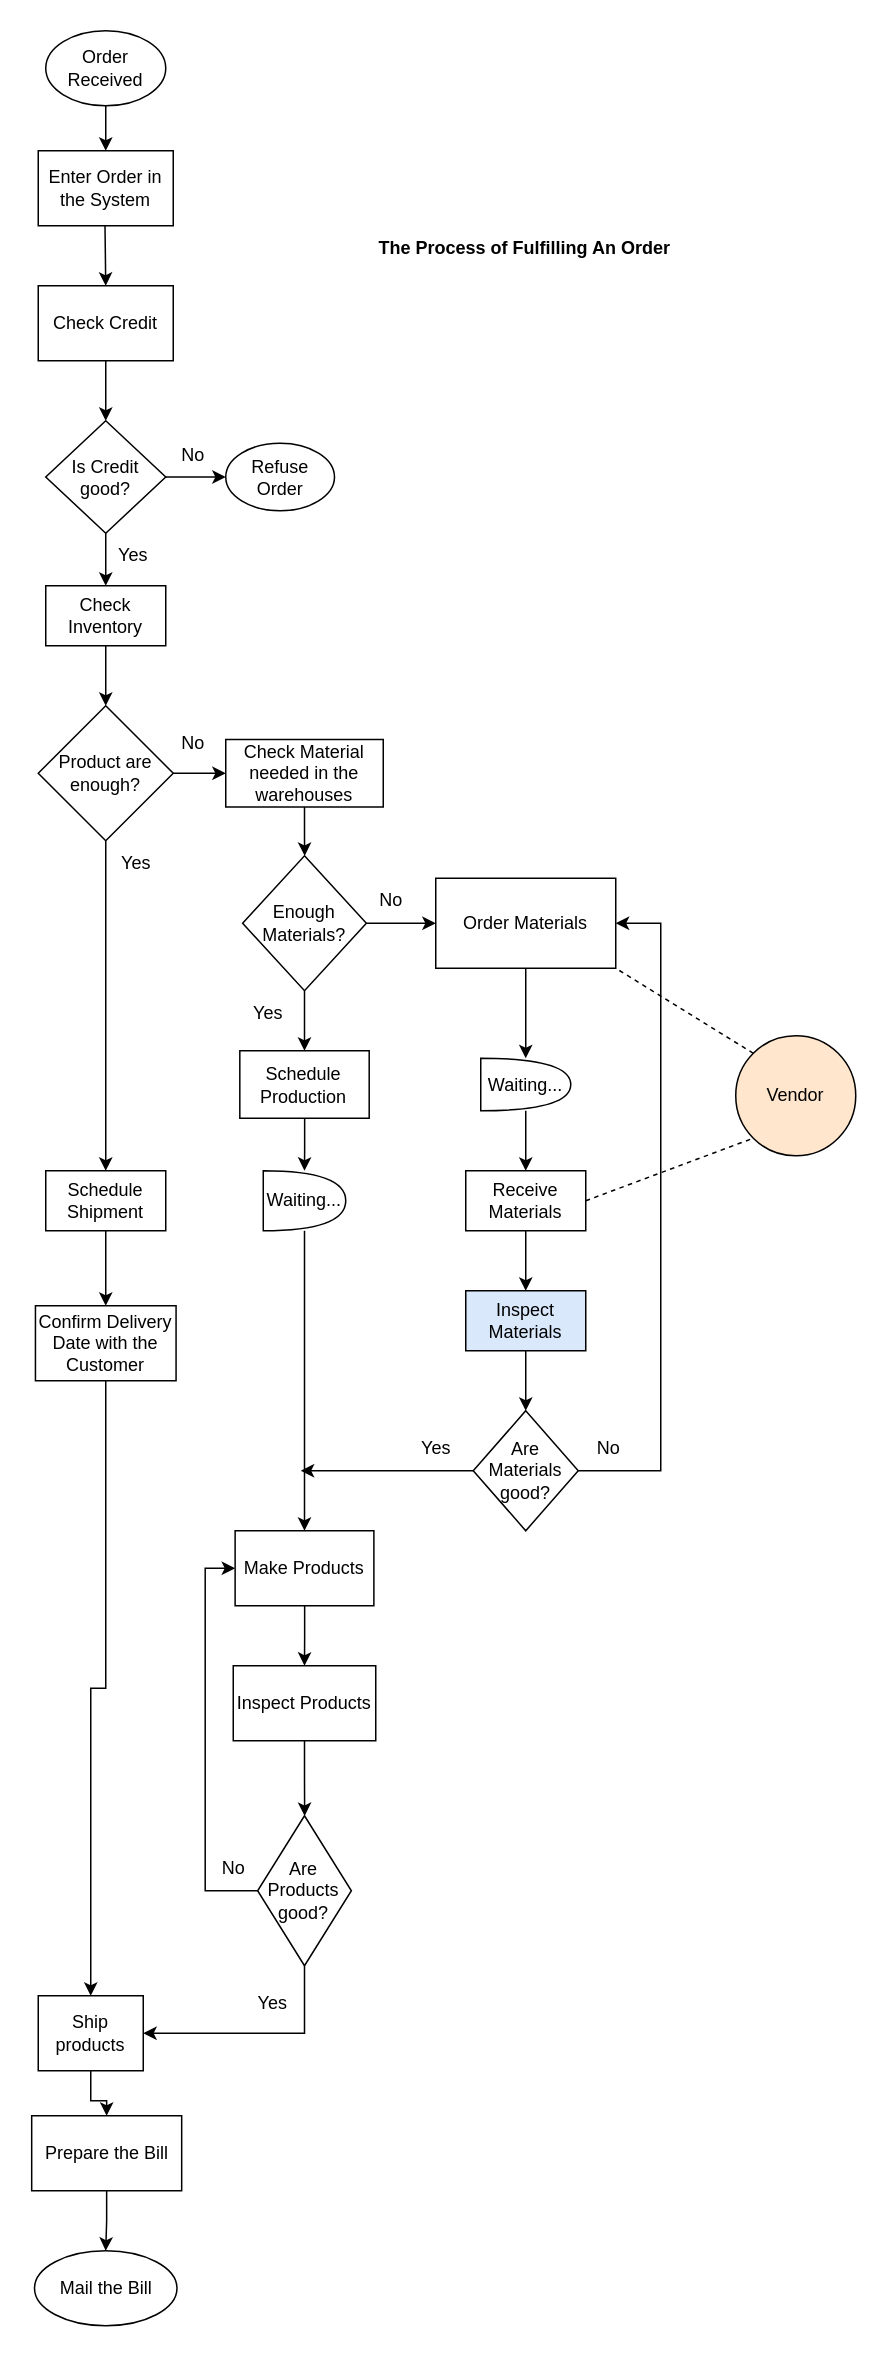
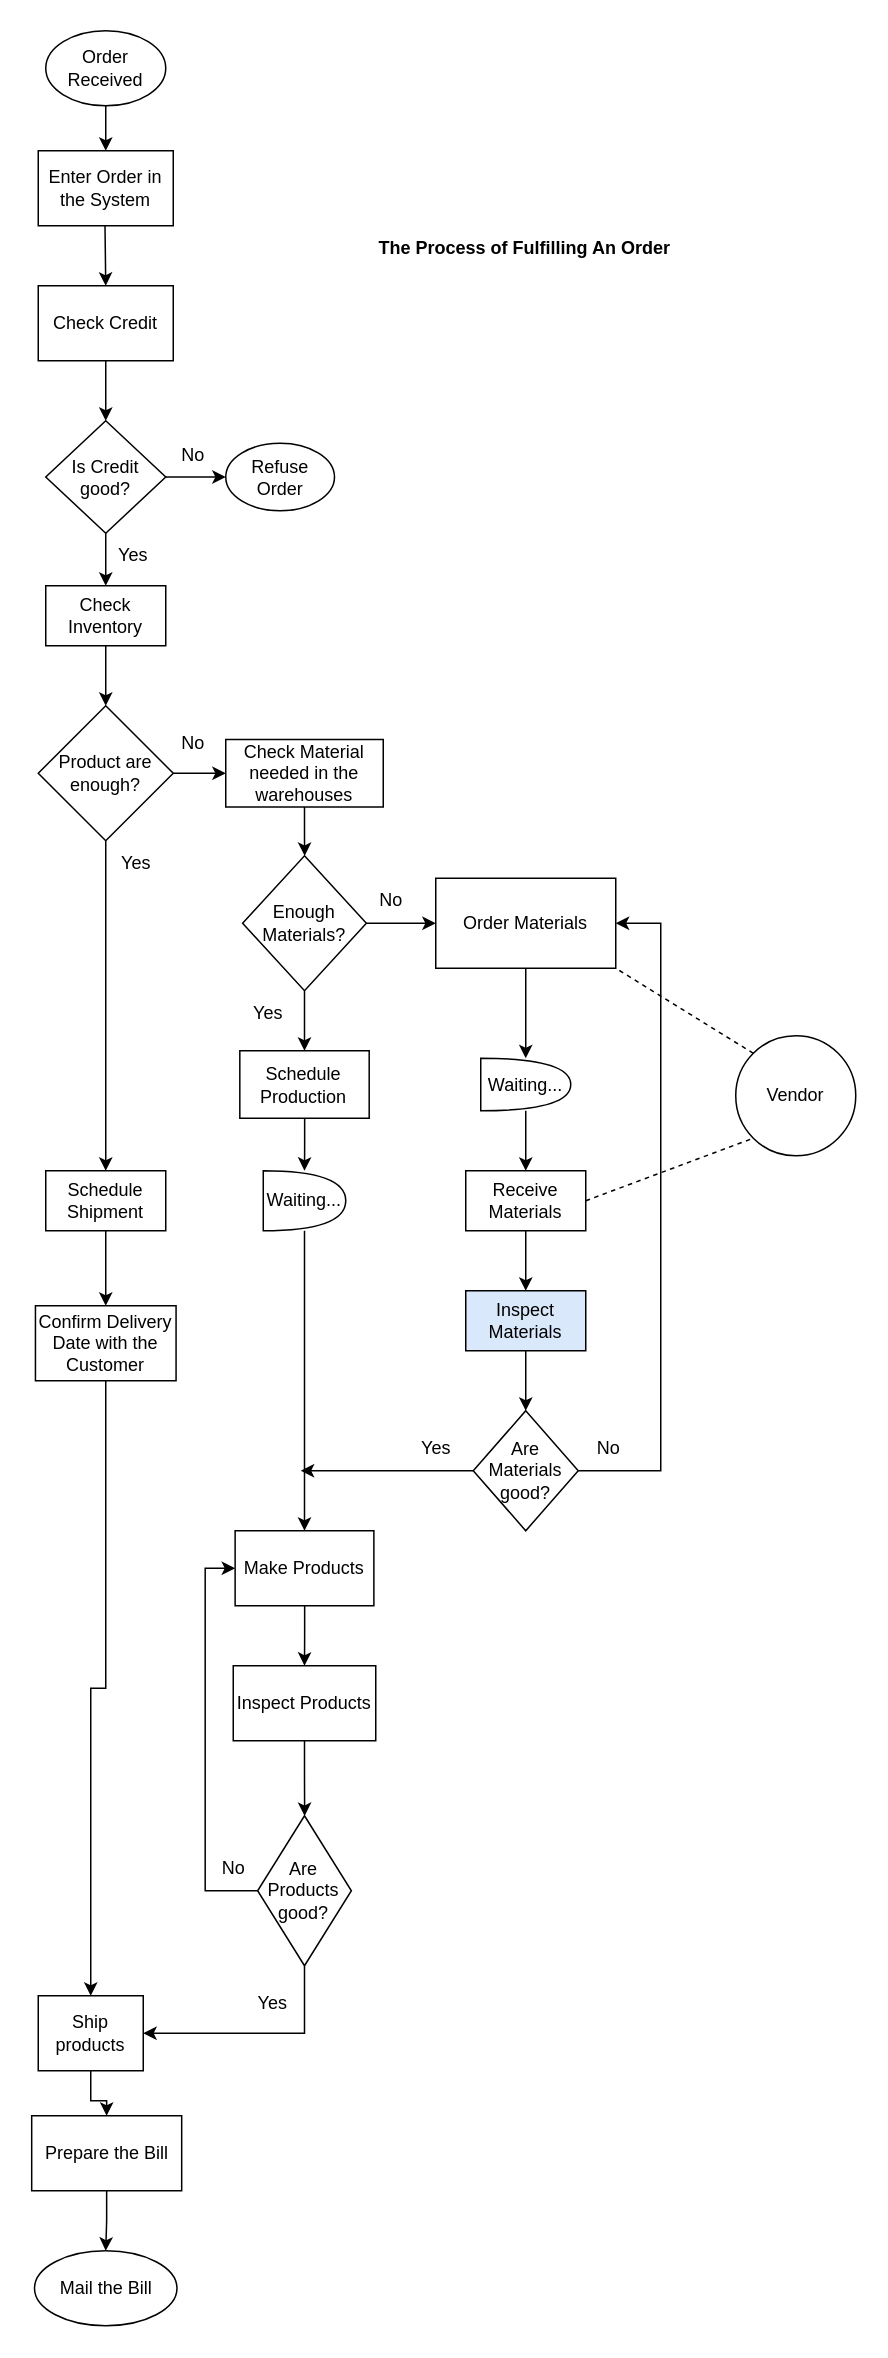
node "Vendor": fillcolor #ffe6cc -> #ffffff
